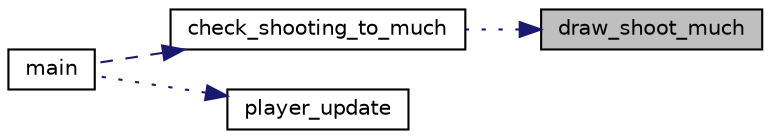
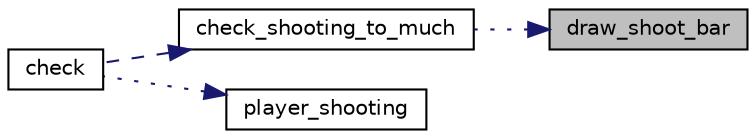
node "draw_shoot_much": label "draw_shoot_much" -> "draw_shoot_bar"
node "main": label "main" -> "check"
node "player_update": label "player_update" -> "player_shooting"
